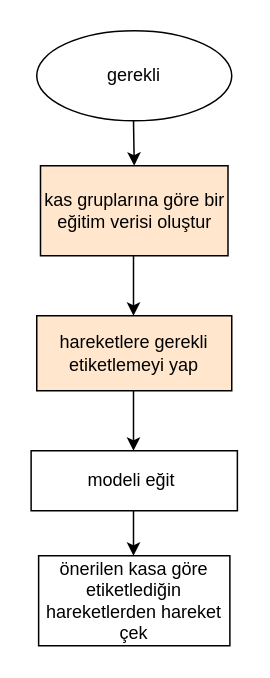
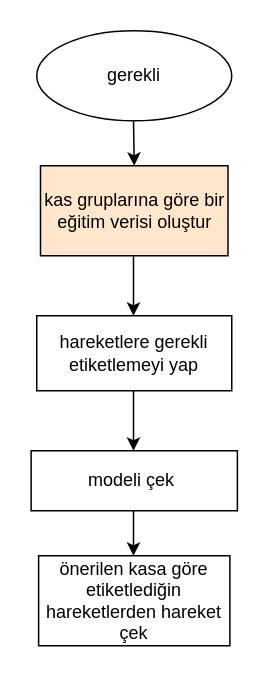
node "hareketlere gerekli etiketlemeyi yap": fillcolor #ffe6cc -> #ffffff
node "modeli eğit": label "modeli eğit" -> "modeli çek"
